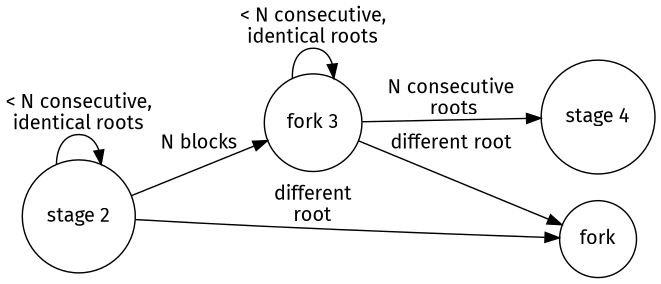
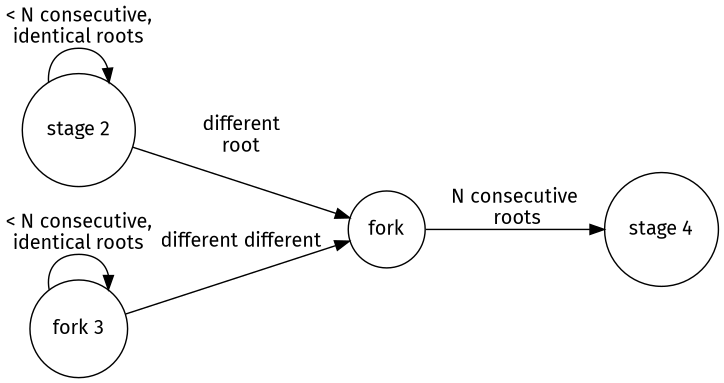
edge "fork 3" -> "stage 4": now "fork" -> "stage 4"
edge "fork 3" -> "fork": label "different root" -> "different different"
edge "stage 2" -> "fork 3": removed, label "N blocks"
